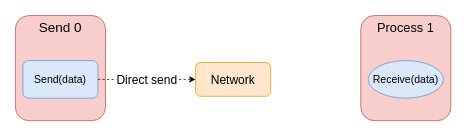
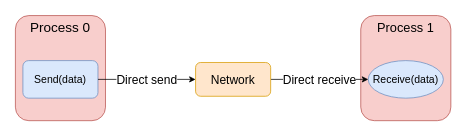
node "Send 0": label "Send 0" -> "Process 0"
edge "Send(data)" -> "Network": style dashed -> solid
edge "Network" -> "Receive(data)": added, label "Direct receive"
